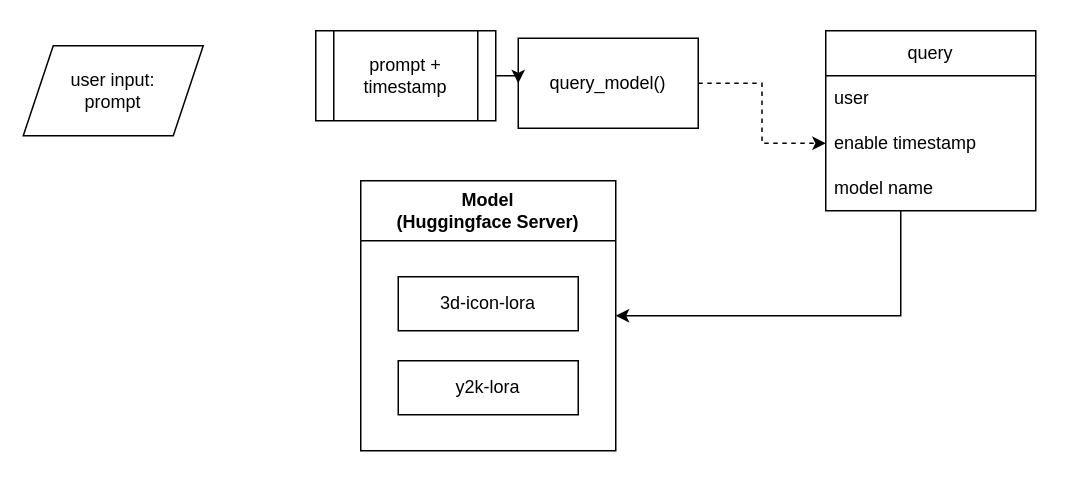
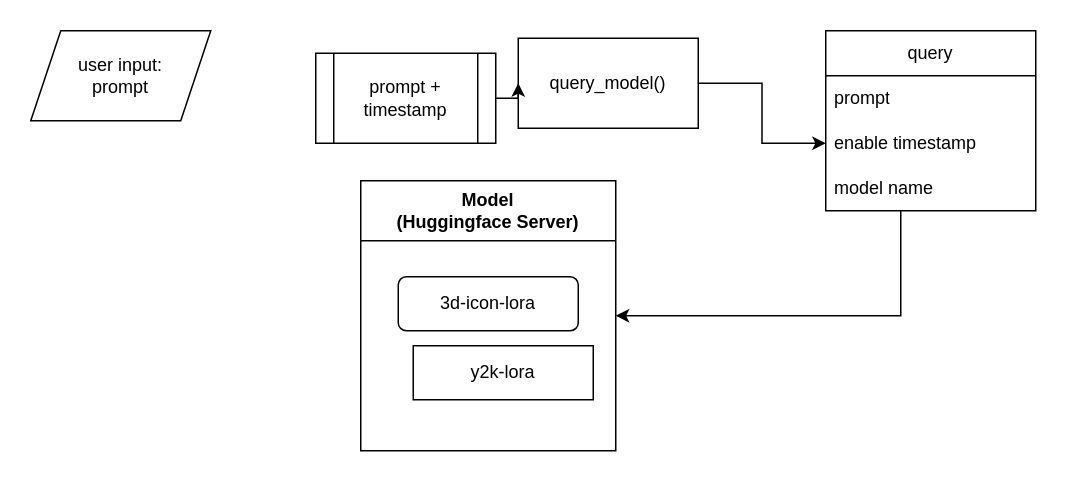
node "prompt + timestamp": moved (406, 76) -> (406, 98)
node "user input: prompt": moved (113, 91) -> (121, 76)
node "user": label "user" -> "prompt"
edge "query_model()" -> "enable timestamp": style dashed -> solid
node "3d-icon-lora": shape rectangle -> rounded rectangle
node "y2k-lora": moved (488, 388) -> (503, 373)
